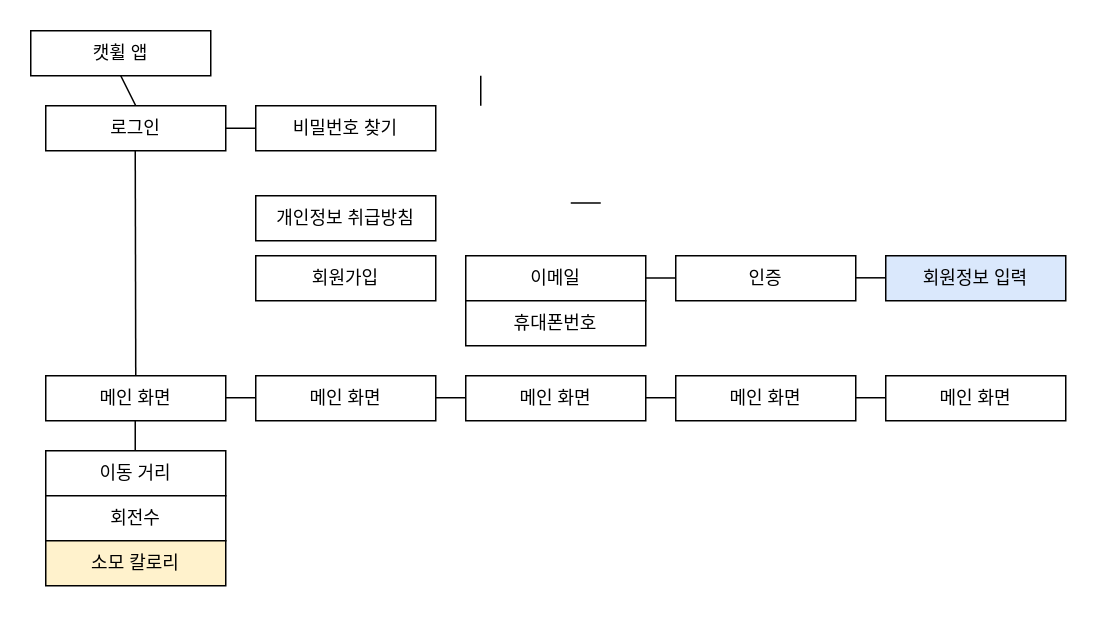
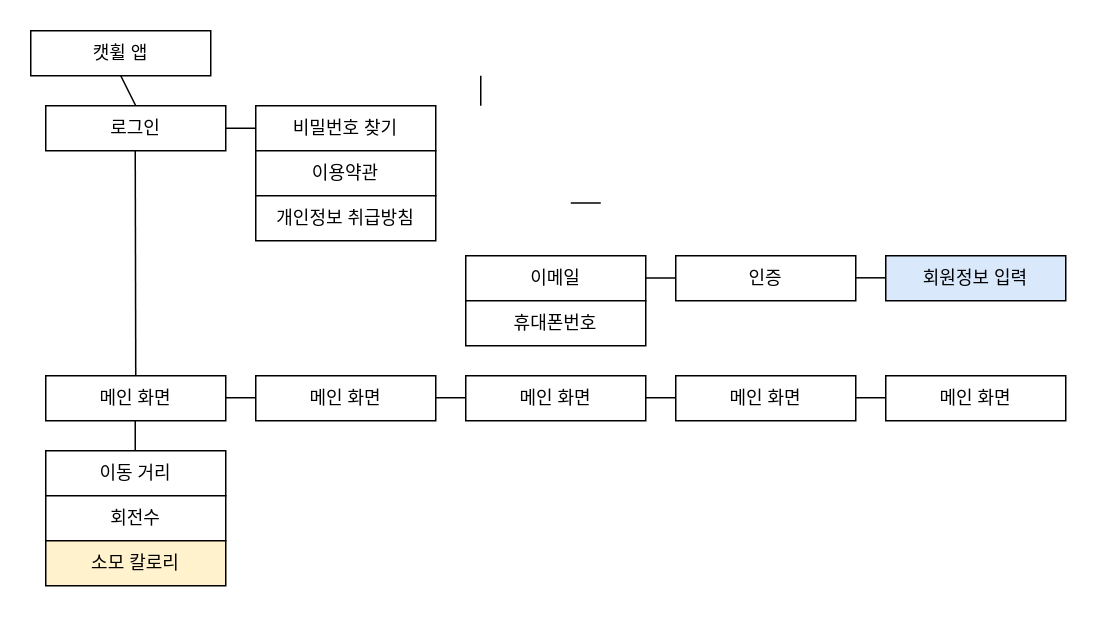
node "이용약관": added
node "회원가입": removed
